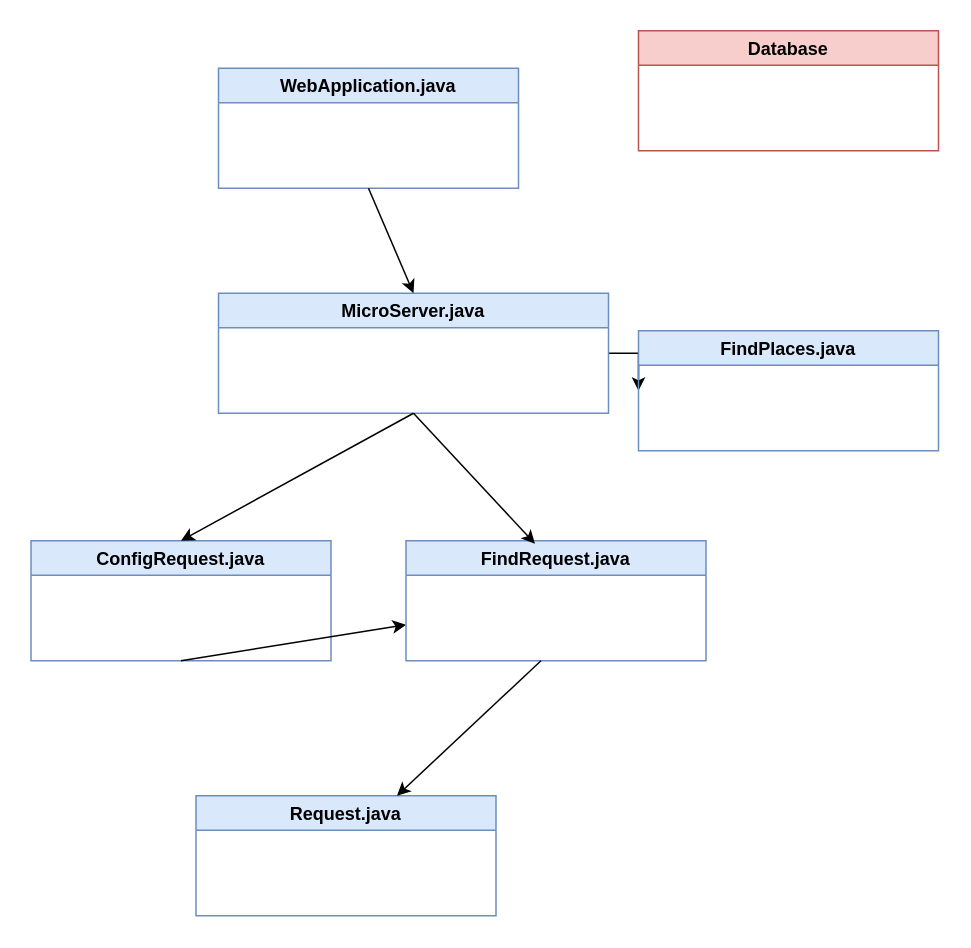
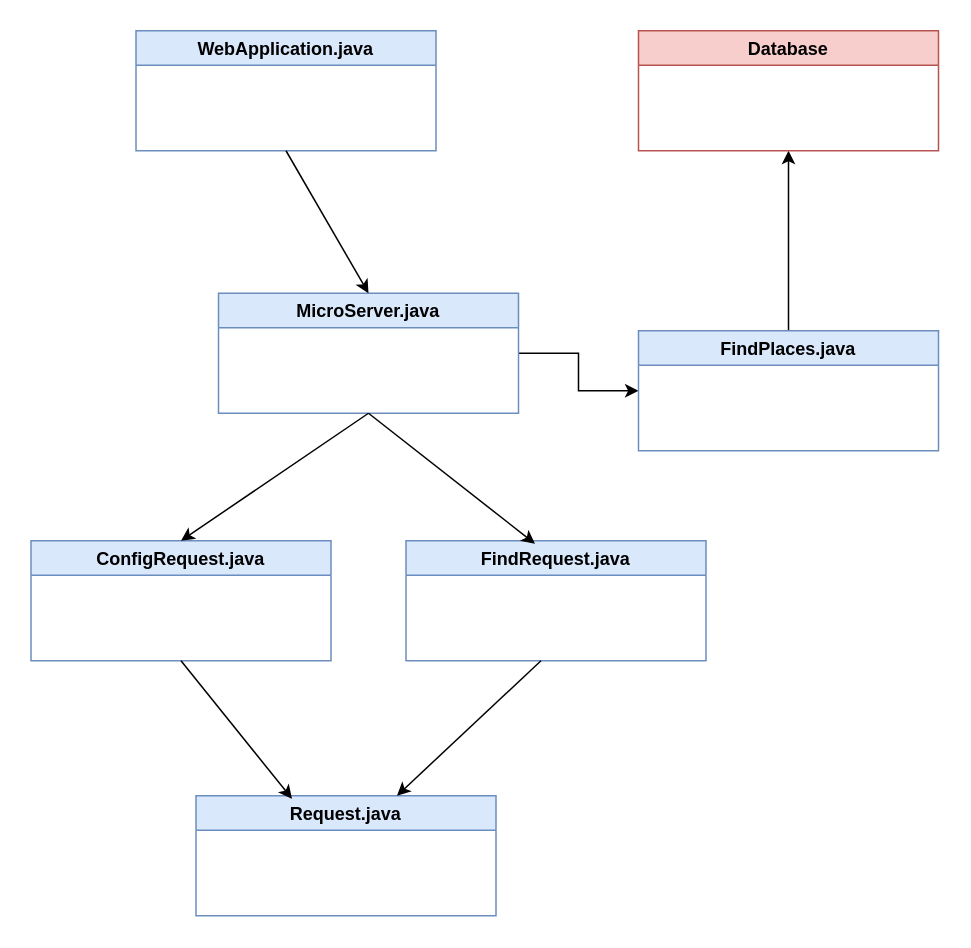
node "WebApplication.java": moved (368, 128) -> (286, 91)
edge "FindPlaces.java" -> "Database": added
node "MicroServer.java": size 390x120 -> 300x120
edge "ConfigRequest.java" -> "FindRequest.java": now "ConfigRequest.java" -> "Request.java"
